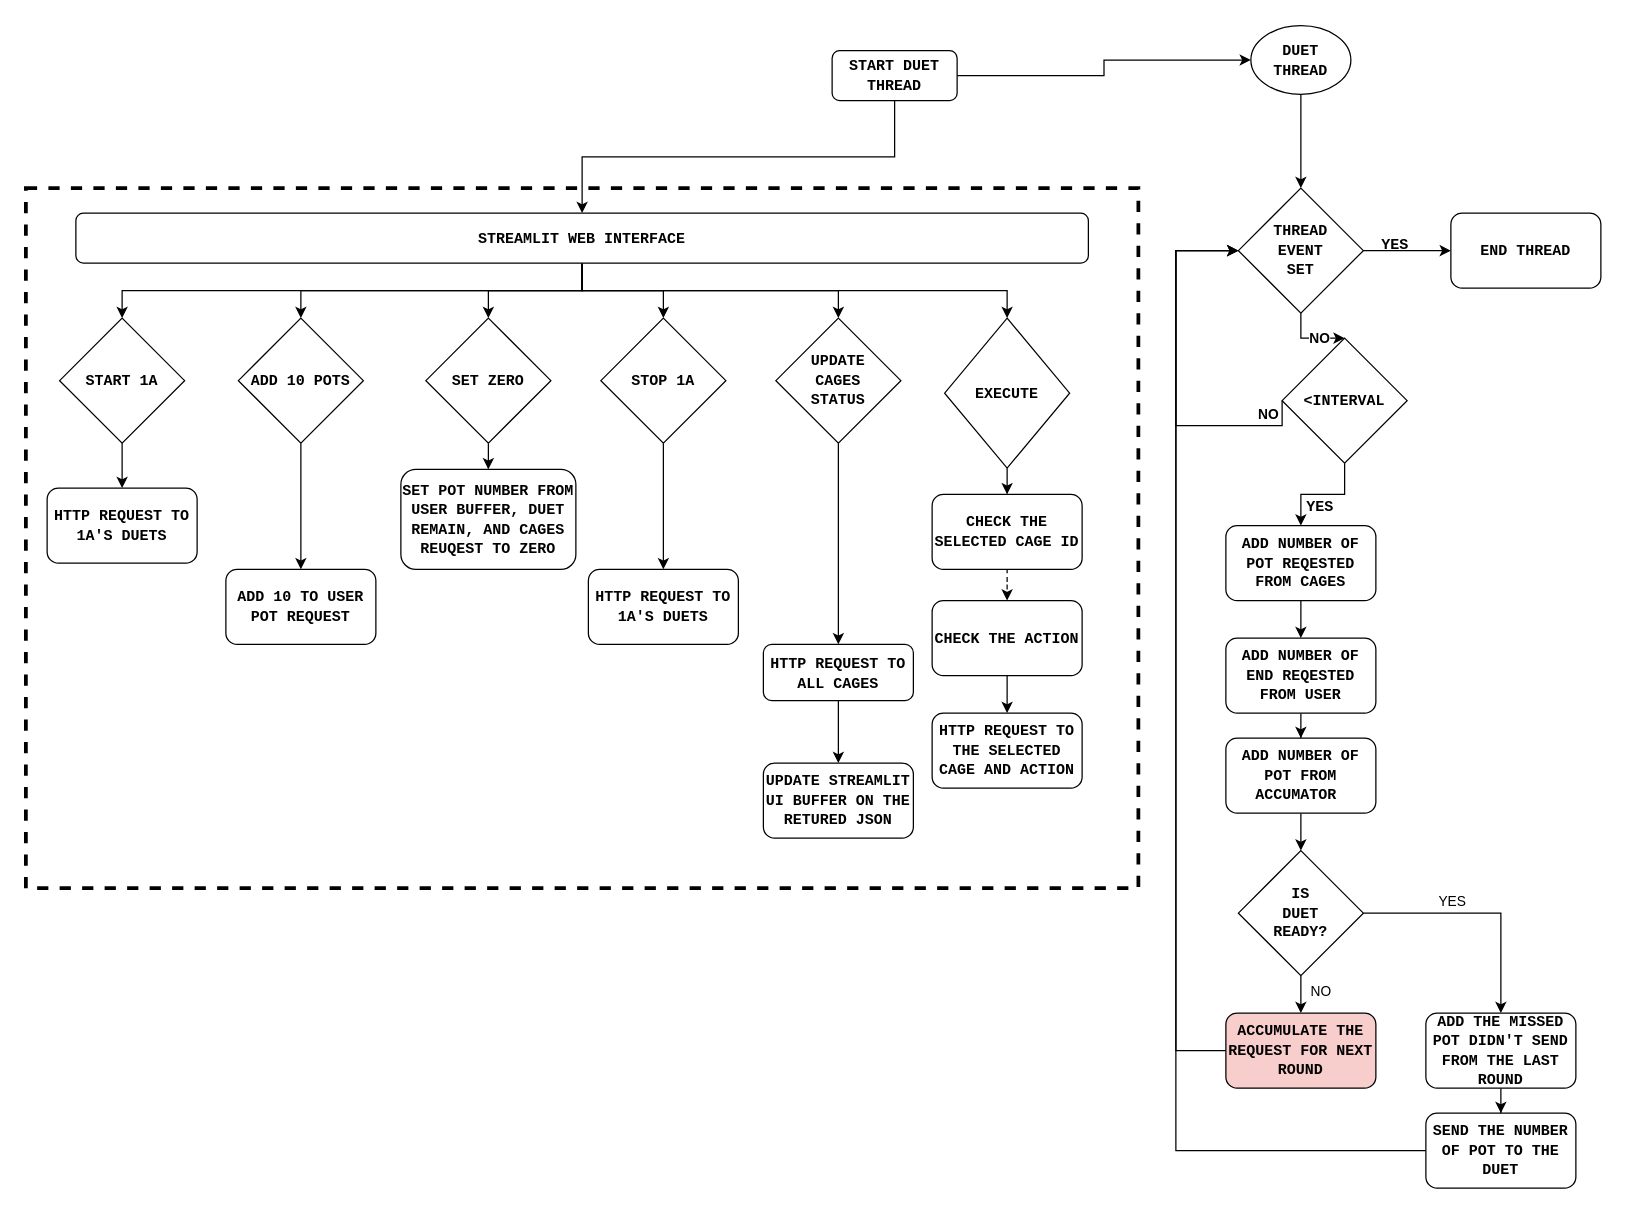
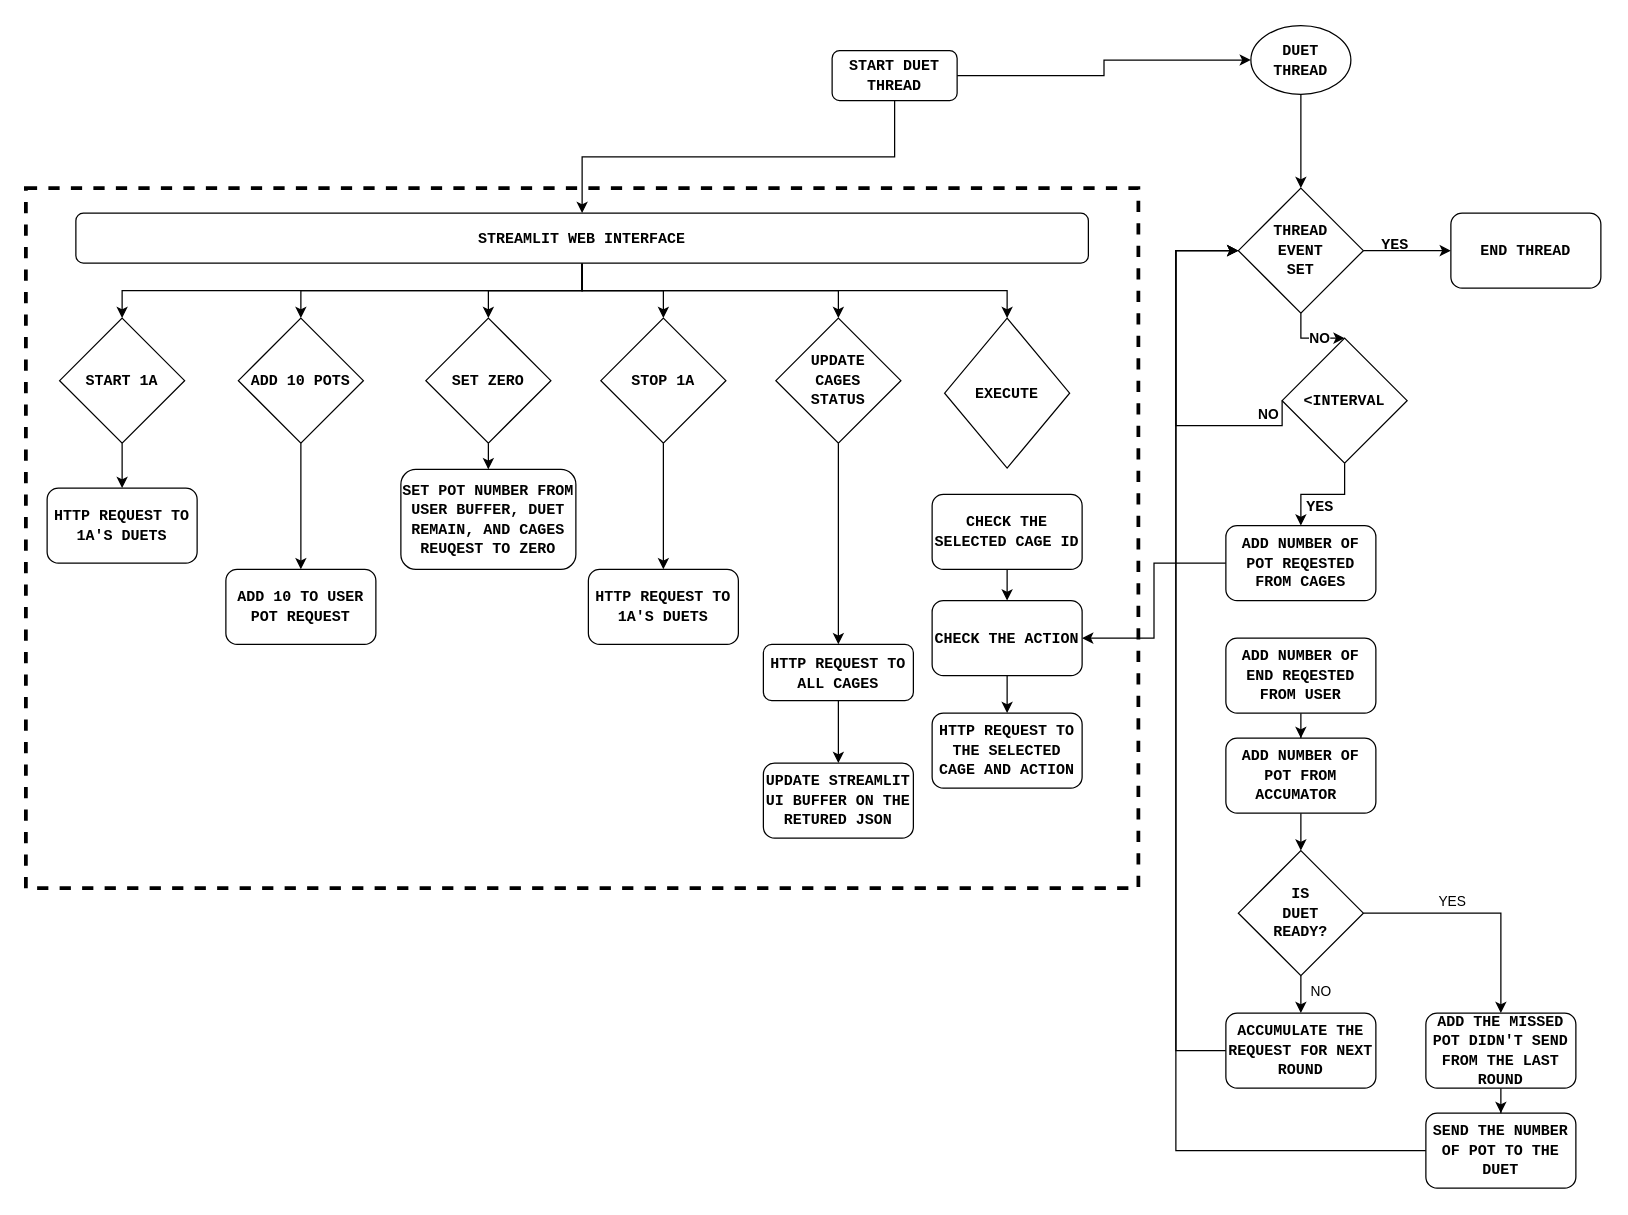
edge "EXECUTE" -> "CHECK THE SELECTED CAGE ID": removed
edge "CHECK THE SELECTED CAGE ID" -> "CHECK THE ACTION": style dashed -> solid
edge "ADD NUMBER OF POT REQESTED FROM CAGES" -> "ADD NUMBER OF END REQESTED FROM USER": now "ADD NUMBER OF POT REQESTED FROM CAGES" -> "CHECK THE ACTION"
node "ACCUMULATE THE REQUEST FOR NEXT ROUND": fillcolor #f8cecc -> #ffffff
